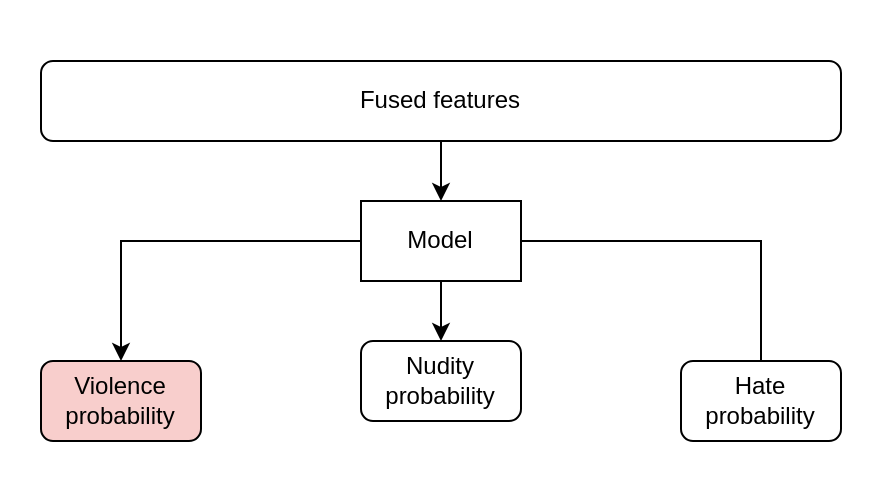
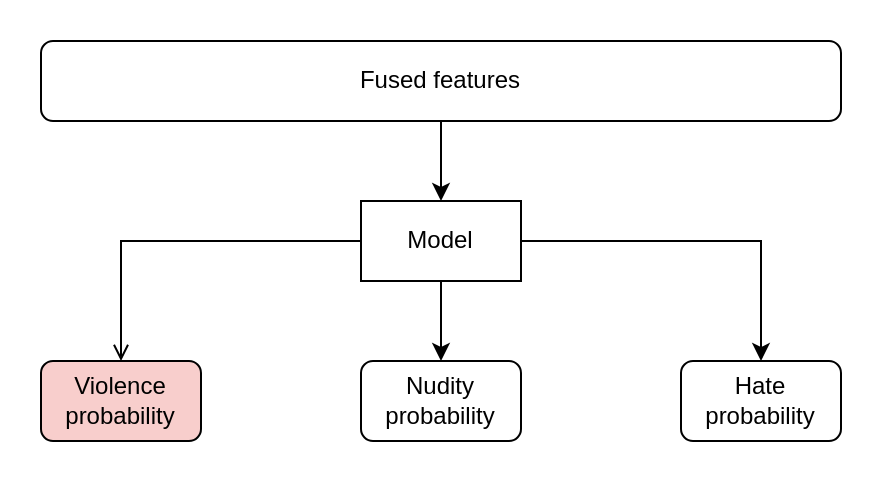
node "Fused features": moved (441, 101) -> (441, 81)
edge "Model" -> "Violence probability": arrowhead classic -> open
edge "Model" -- "Hate probability": arrowhead none -> classic
node "Nudity probability": moved (441, 381) -> (441, 401)
